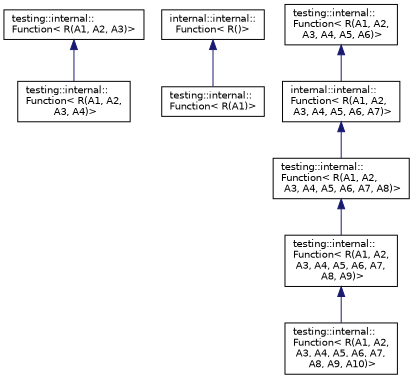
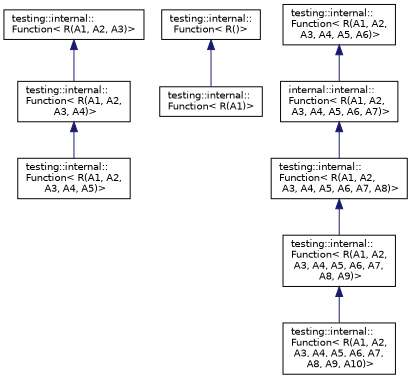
node "internal::internal:: Function< R()>": label "internal::internal:: Function< R()>" -> "testing::internal:: Function< R()>"
node "testing::internal:: Function< R(A1, A2, A3, A4, A5)>": added
